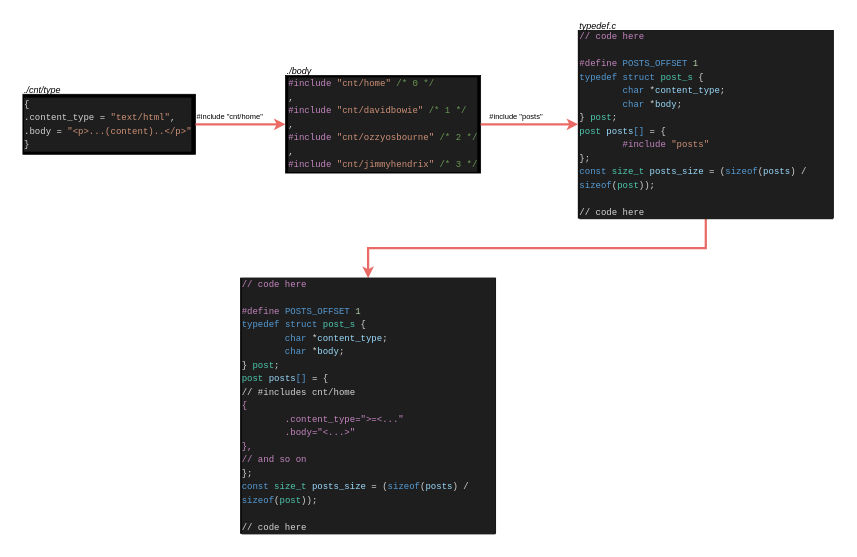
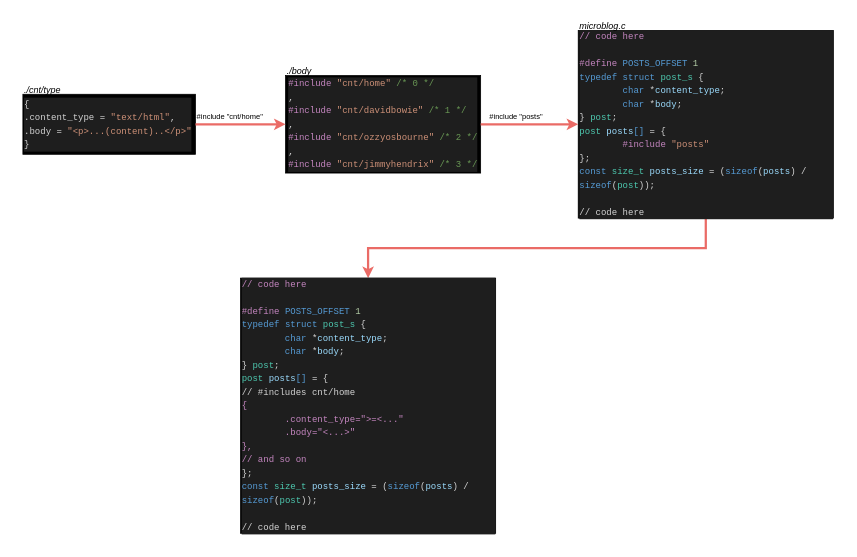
node "typedef.c": label "typedef.c" -> "microblog.c"
